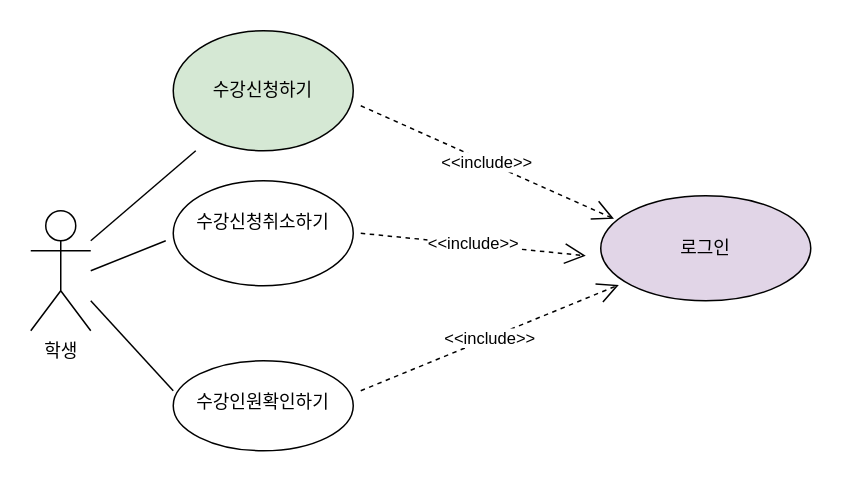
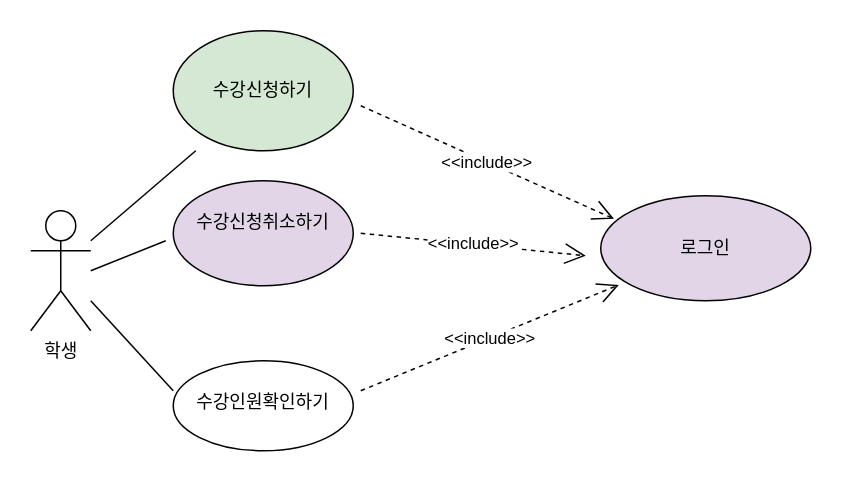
node "수강신청취소하기": fillcolor #ffffff -> #e1d5e7
